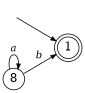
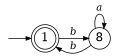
edge "1" -> "8": added, label "b"
